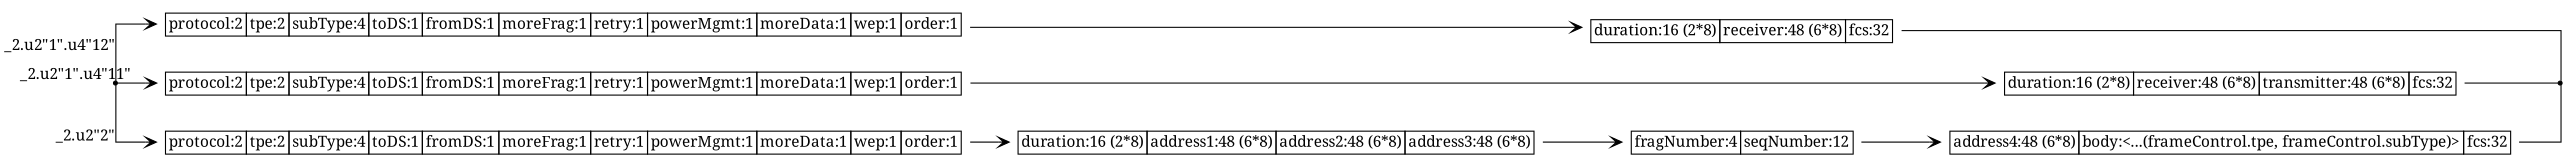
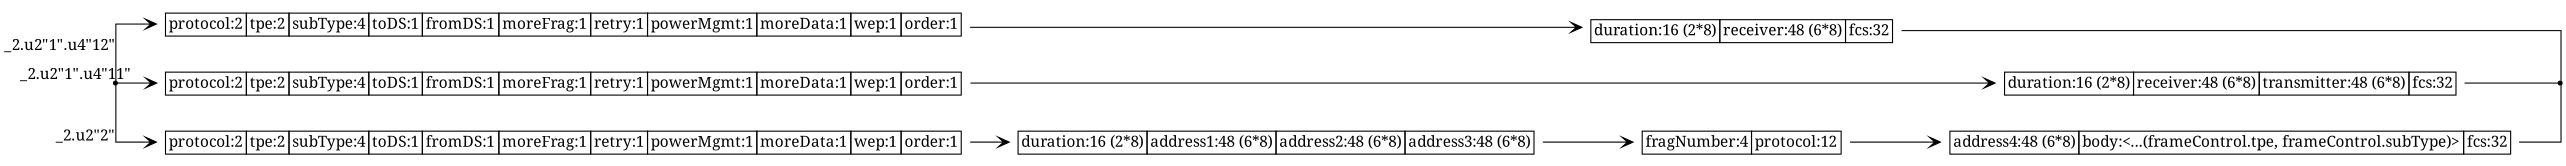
node "fragNumber:4": text "seqNumber:12" -> "protocol:12"
